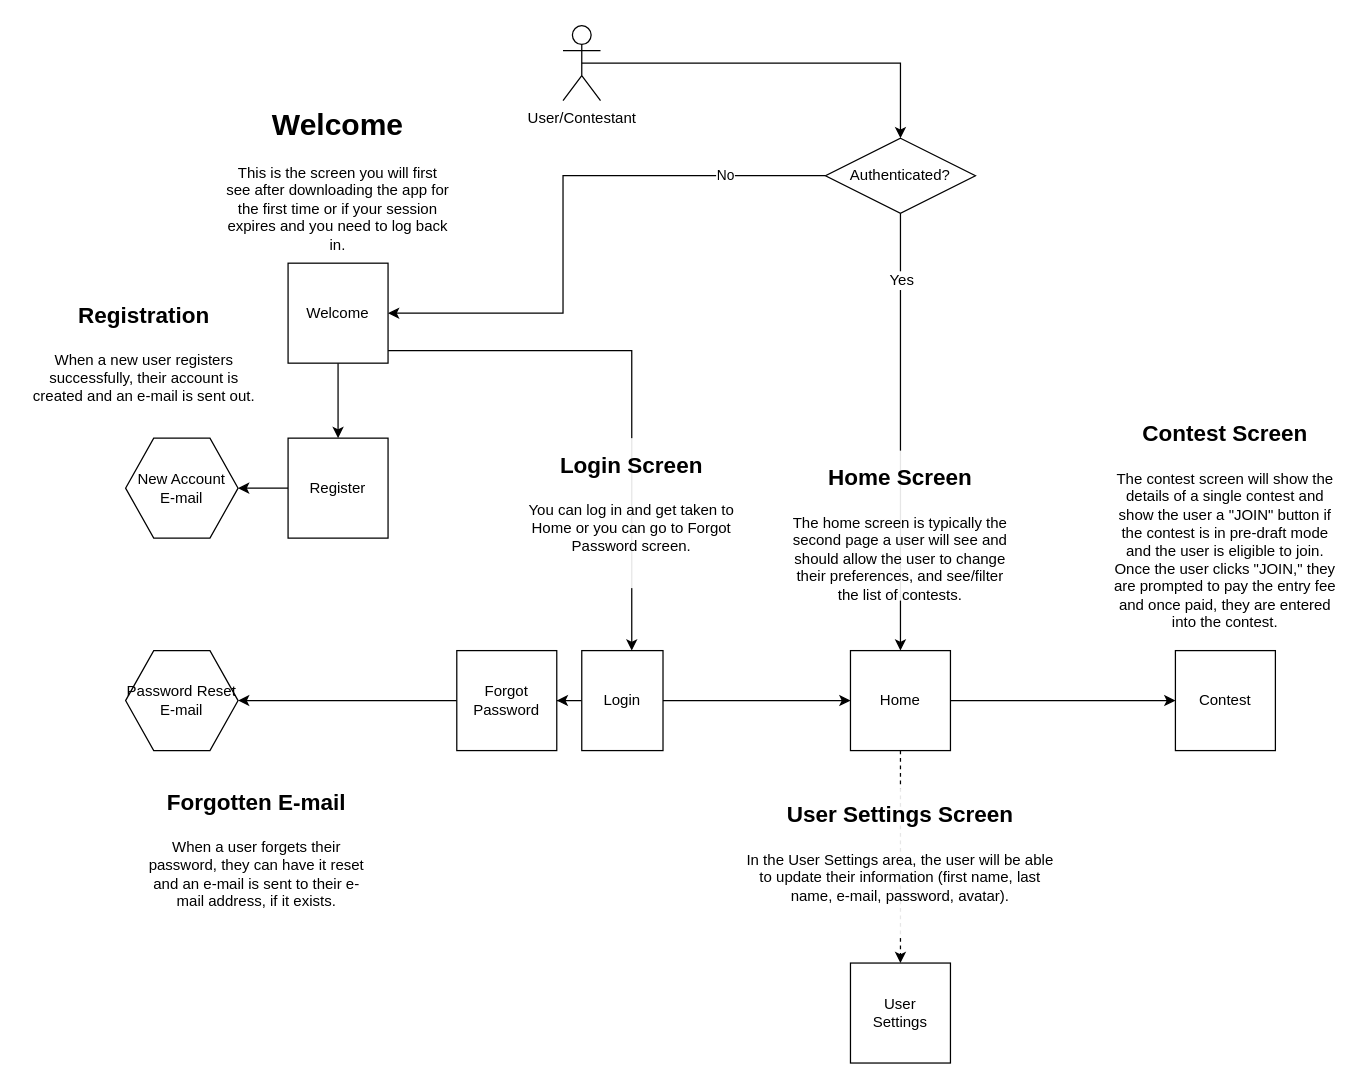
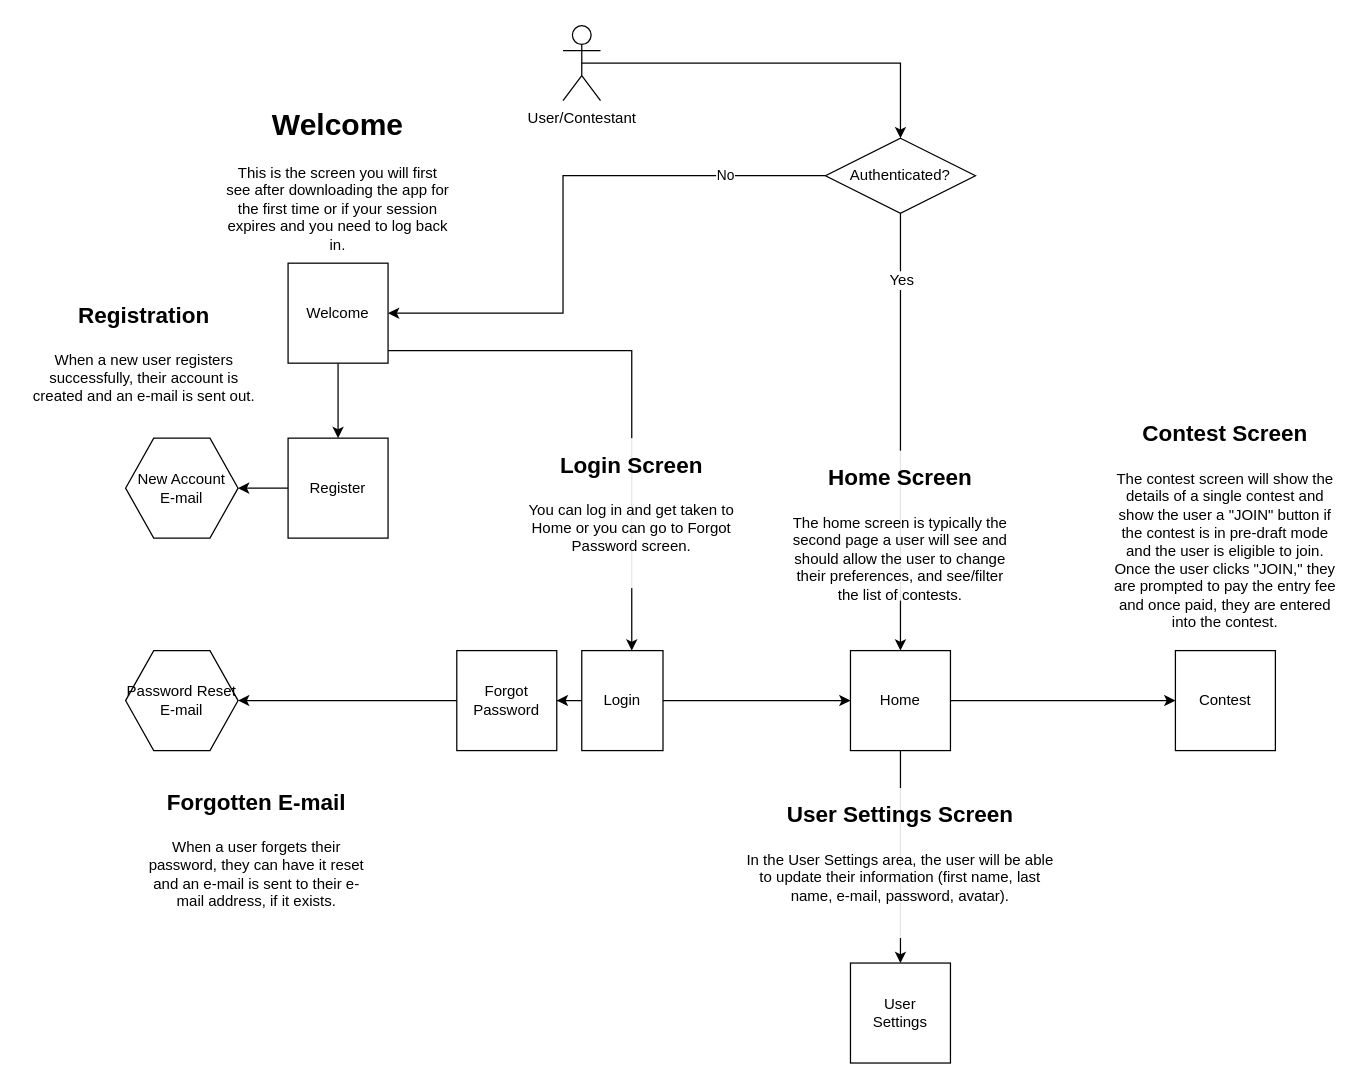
edge "Home" -> "User Settings": style dashed -> solid
